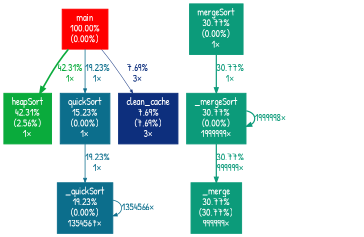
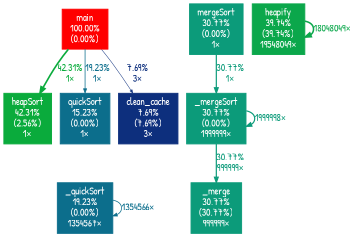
node "heapify 39.74% (39.74%) 19548049×": added
edge "quickSort 15.23% (0.00%) 1×" -> "_quickSort 19.23% (0.00%) 1354567×": removed, label "19.23% 1×"
